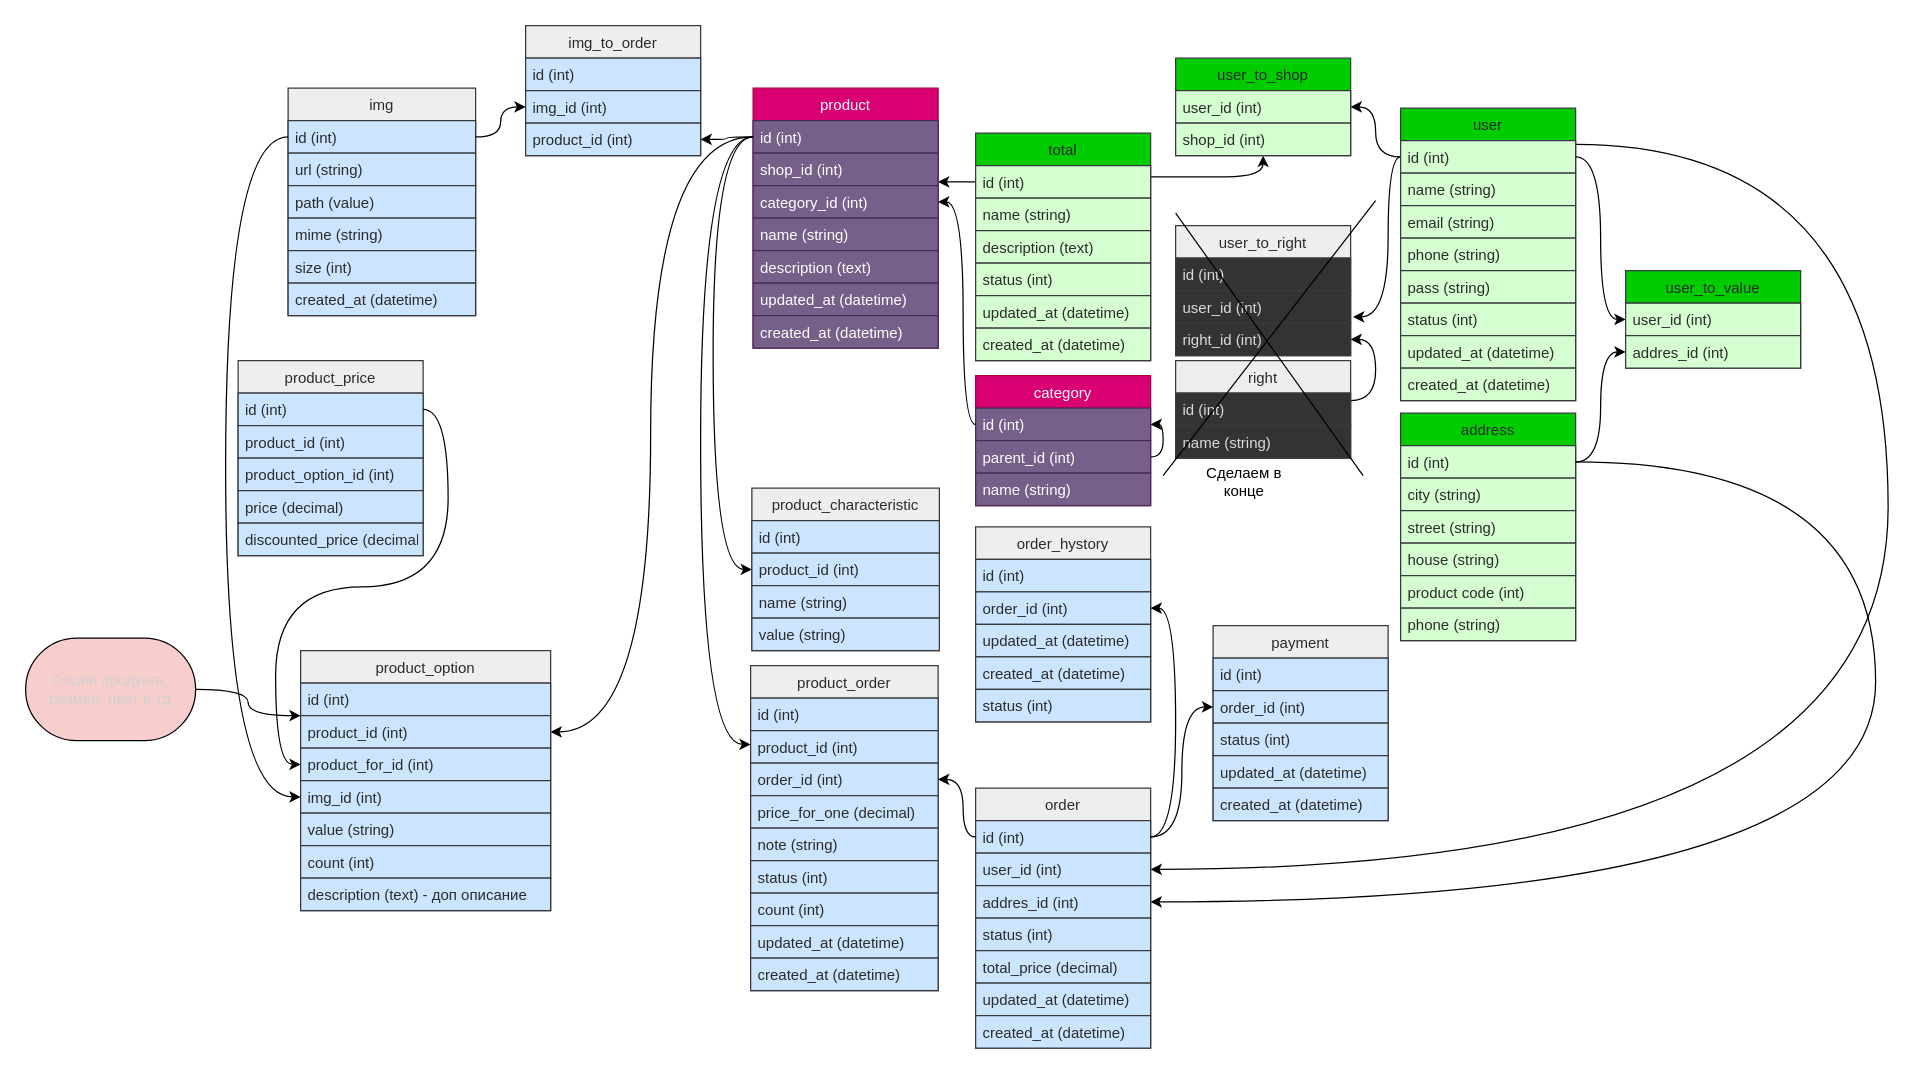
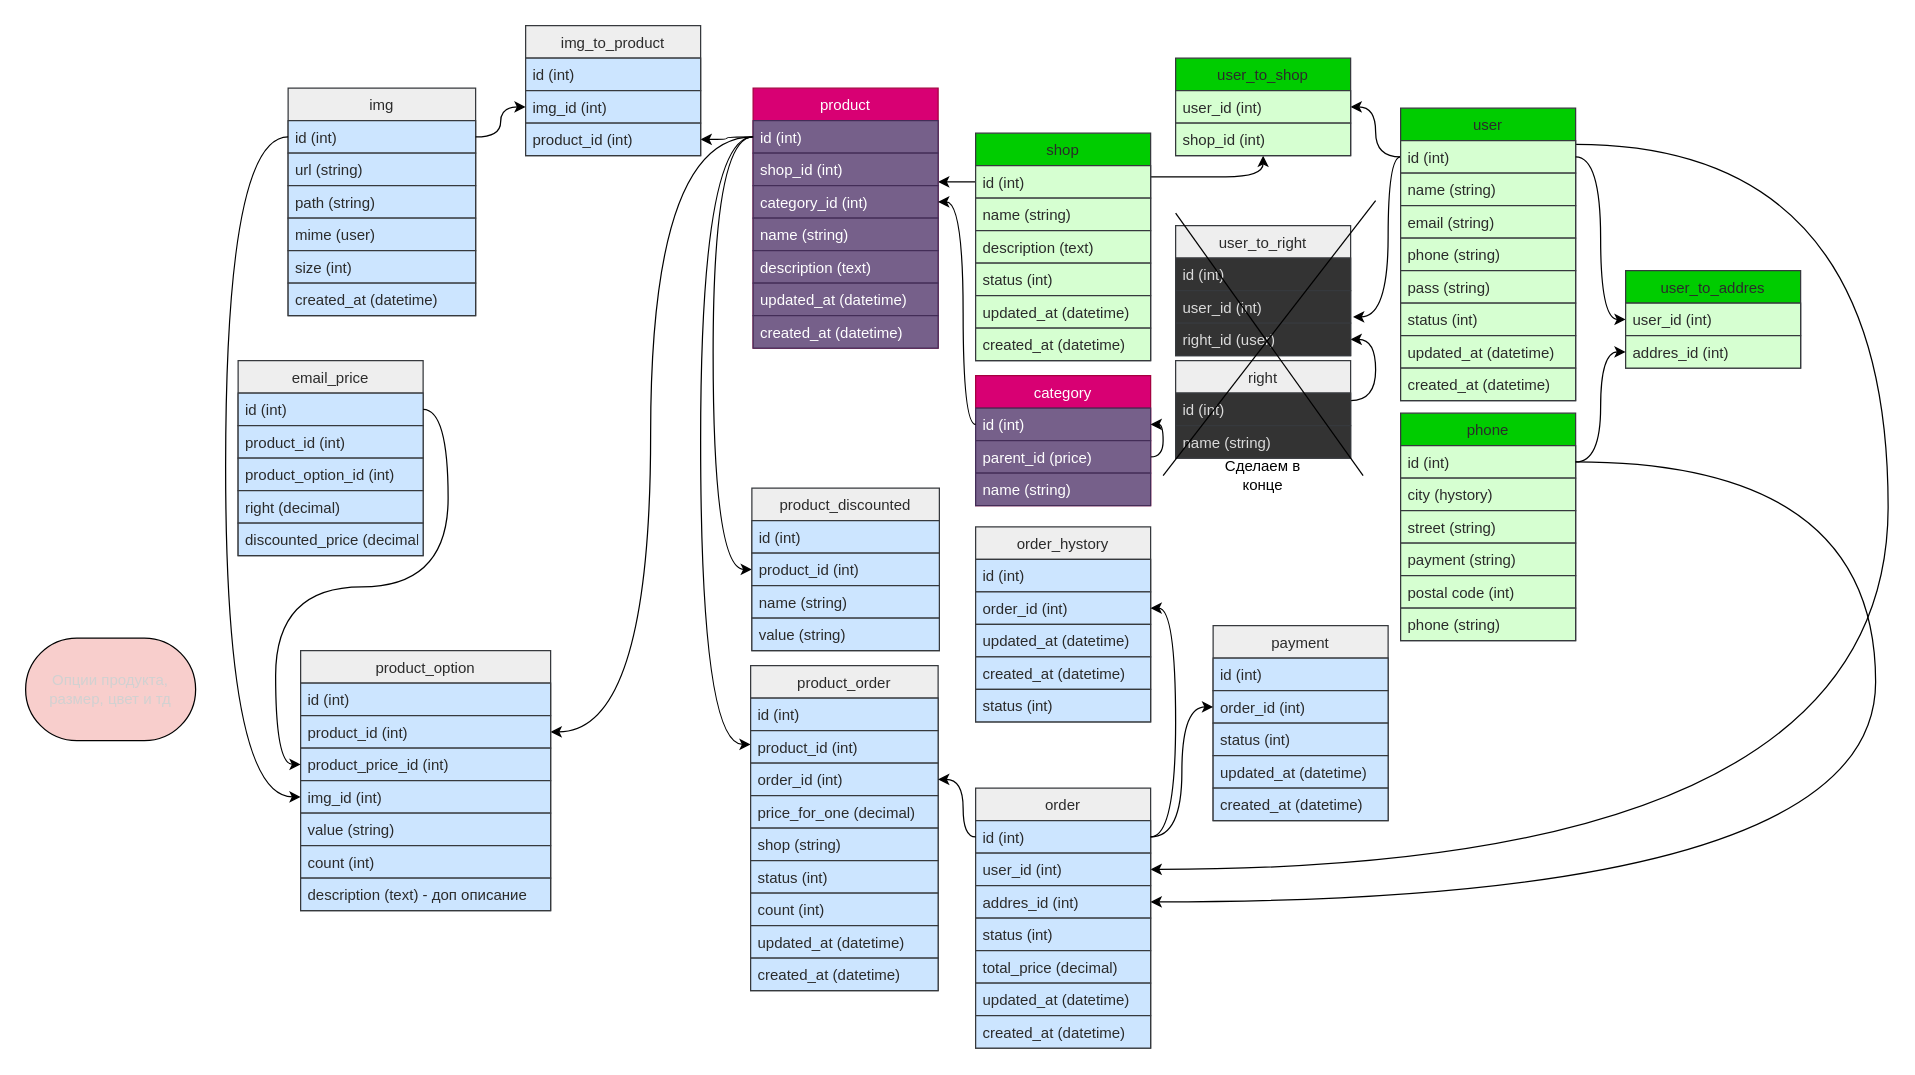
node "img_to_order": label "img_to_order" -> "img_to_product"
node "total": label "total" -> "shop"
node "path (value)": label "path (value)" -> "path (string)"
node "mime (string)": label "mime (string)" -> "mime (user)"
node "user_to_value": label "user_to_value" -> "user_to_addres"
node "right_id (int)": label "right_id (int)" -> "right_id (user)"
node "product_price": label "product_price" -> "email_price"
node "address": label "address" -> "phone"
node "parent_id (int)": label "parent_id (int)" -> "parent_id (price)"
node "Сделаем в конце": moved (1244, 482) -> (1263, 476)
node "city (string)": label "city (string)" -> "city (hystory)"
node "product_characteristic": label "product_characteristic" -> "product_discounted"
node "price (decimal)": label "price (decimal)" -> "right (decimal)"
node "house (string)": label "house (string)" -> "payment (string)"
node "product code (int)": label "product code (int)" -> "postal code (int)"
edge "Опции продукта, размер, цвет и тд" -> "product_option": removed
node "product_for_id (int)": label "product_for_id (int)" -> "product_price_id (int)"
node "note (string)": label "note (string)" -> "shop (string)"
